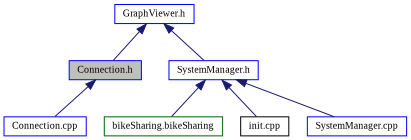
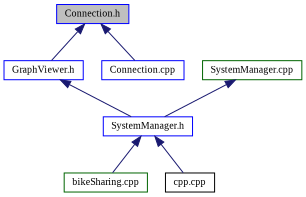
edge "Connection.h" -> "GraphViewer.h": reversed
edge "SystemManager.cpp" -> "SystemManager.h": reversed
node "bikeSharing.bikeSharing": label "bikeSharing.bikeSharing" -> "bikeSharing.cpp"
node "init.cpp": label "init.cpp" -> "cpp.cpp"
node "SystemManager.cpp": color blue -> darkgreen
